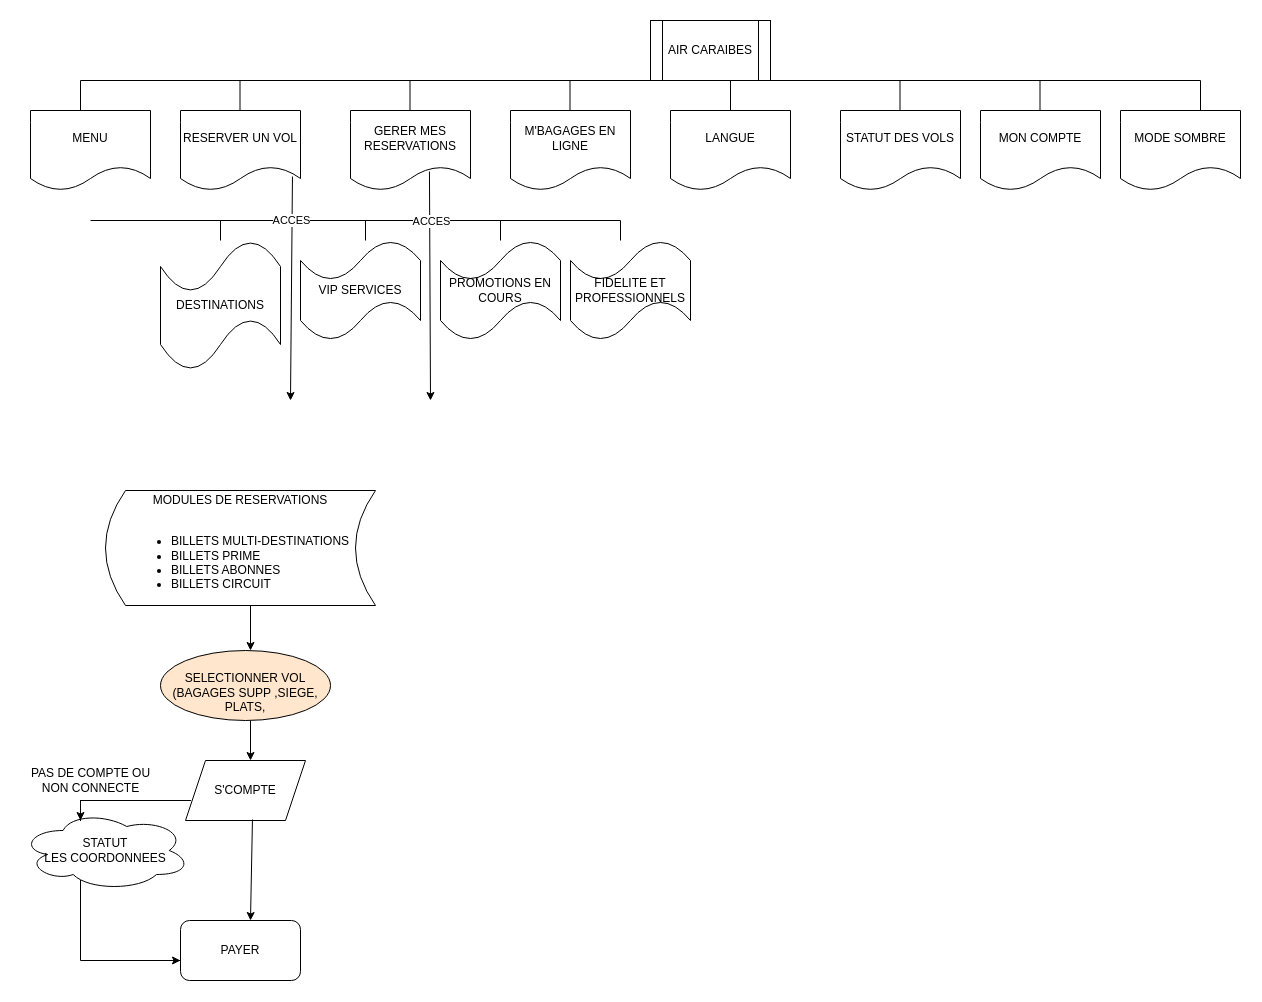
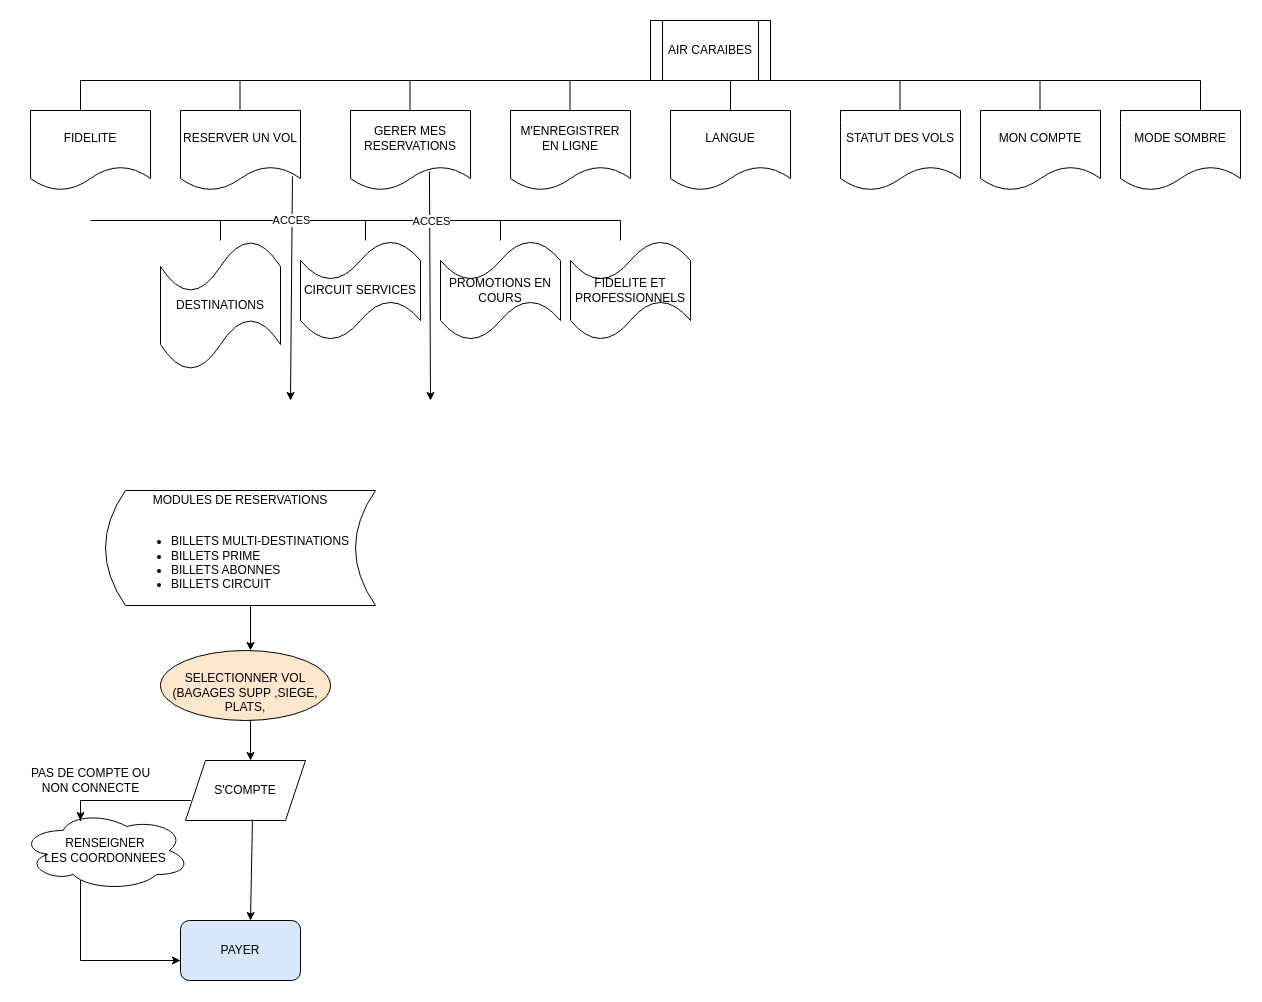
node "MENU": label "MENU" -> "FIDELITE"
node "M'BAGAGES EN LIGNE": label "M'BAGAGES EN LIGNE" -> "M'ENREGISTRER EN LIGNE"
node "VIP SERVICES": label "VIP SERVICES" -> "CIRCUIT SERVICES"
node "STATUT LES COORDONNEES": label "STATUT LES COORDONNEES" -> "RENSEIGNER LES COORDONNEES"
node "PAYER": fillcolor #ffffff -> #dae8fc
